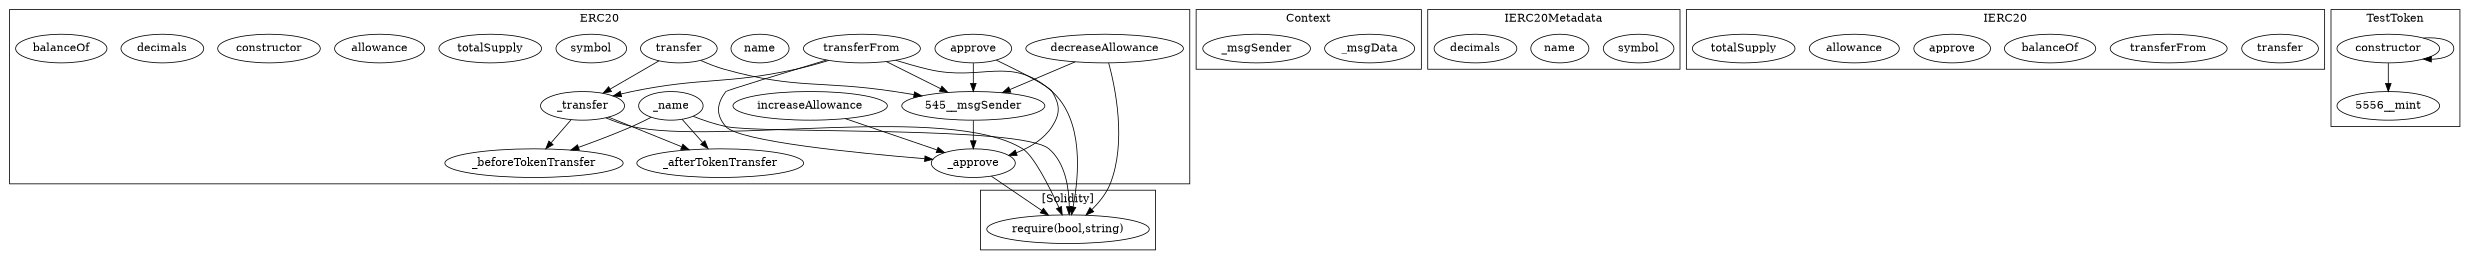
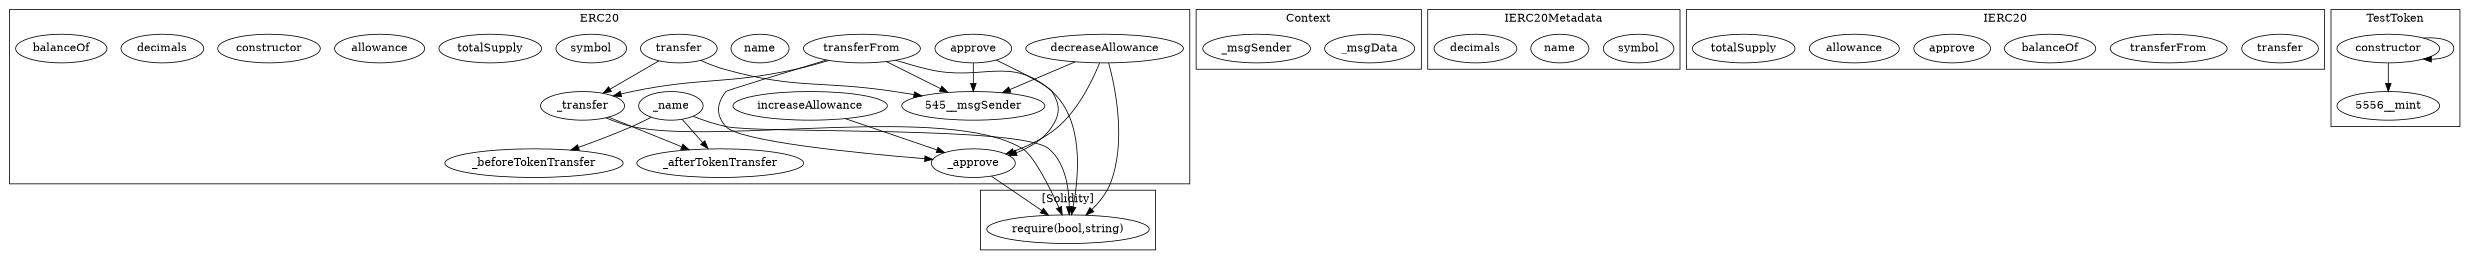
edge "545__msgSender" -> "_approve": now "decreaseAllowance" -> "_approve"
edge "_transfer" -> "_beforeTokenTransfer": removed
